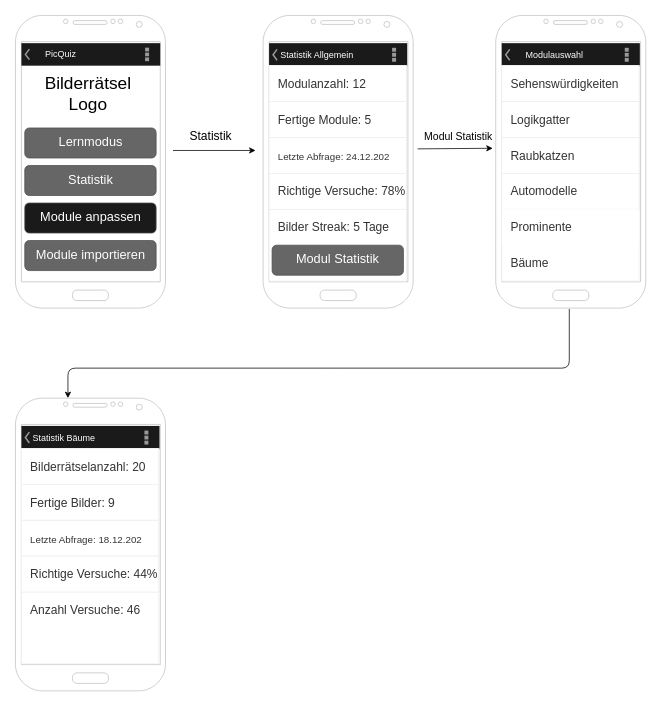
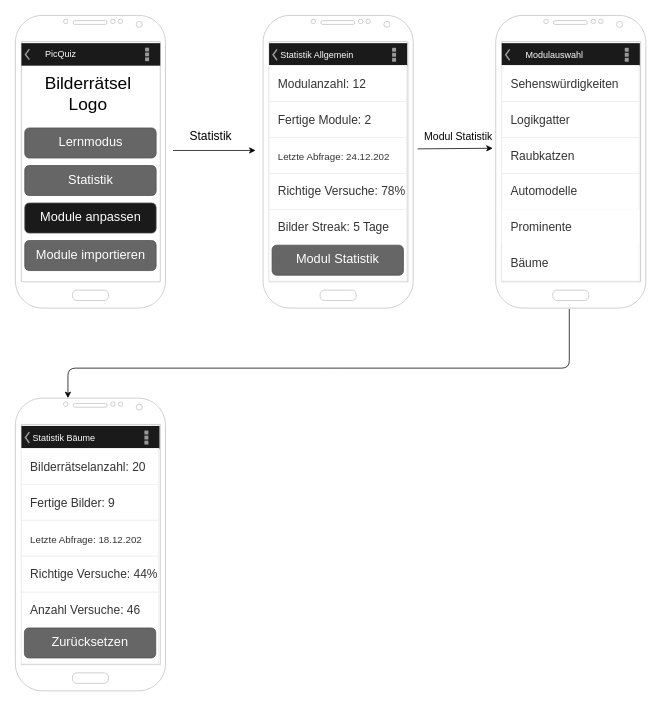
node "Fertige Module: 5": label "Fertige Module: 5" -> "Fertige Module: 2"
node "Zurücksetzen": added
